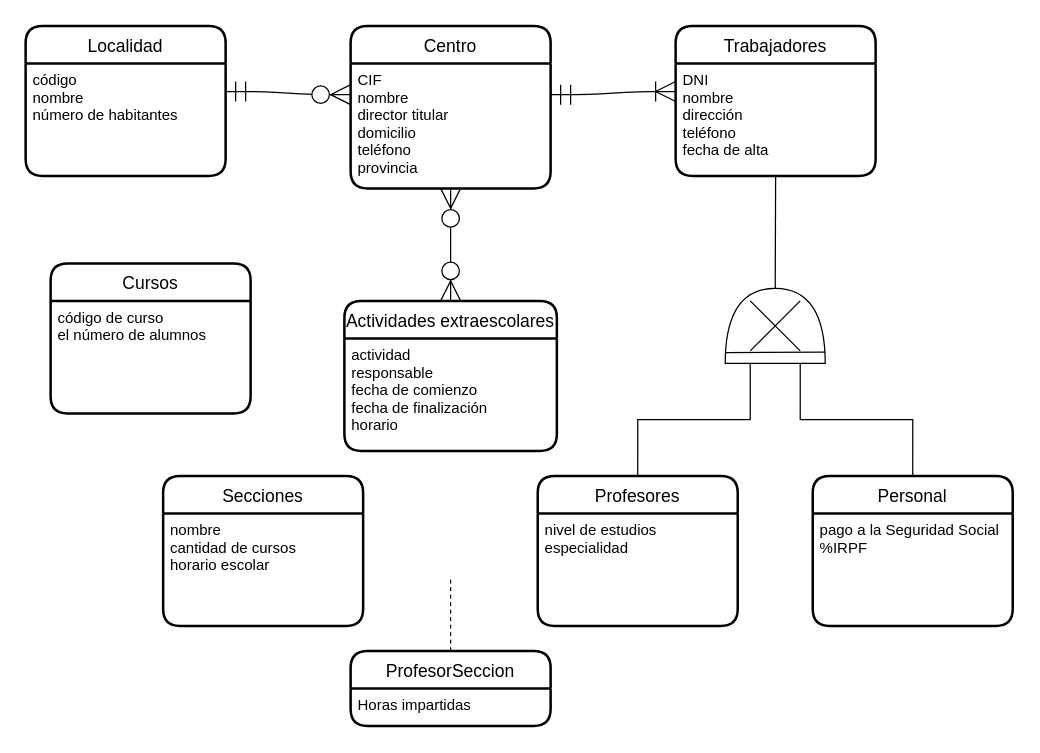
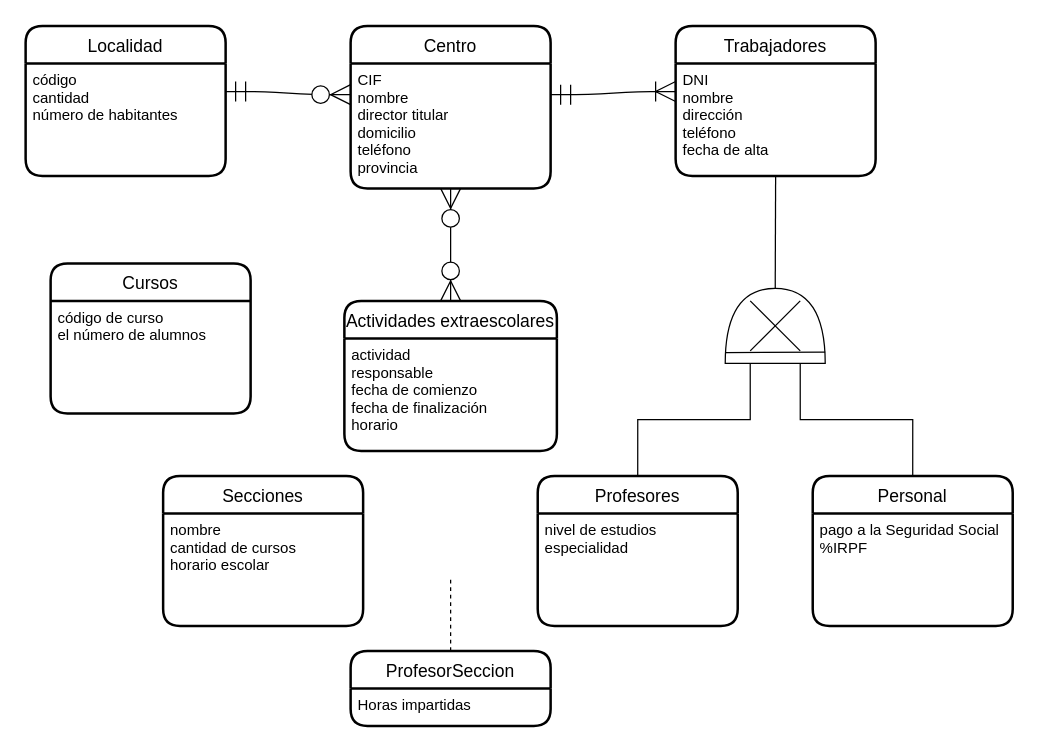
node "código nombre número de habitantes": label "código nombre número de habitantes" -> "código cantidad número de habitantes"
